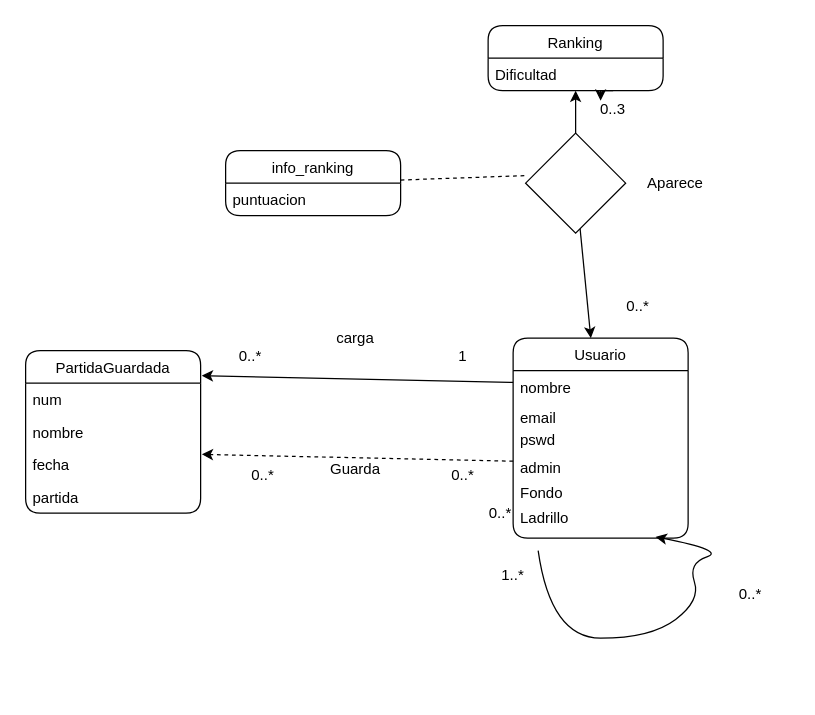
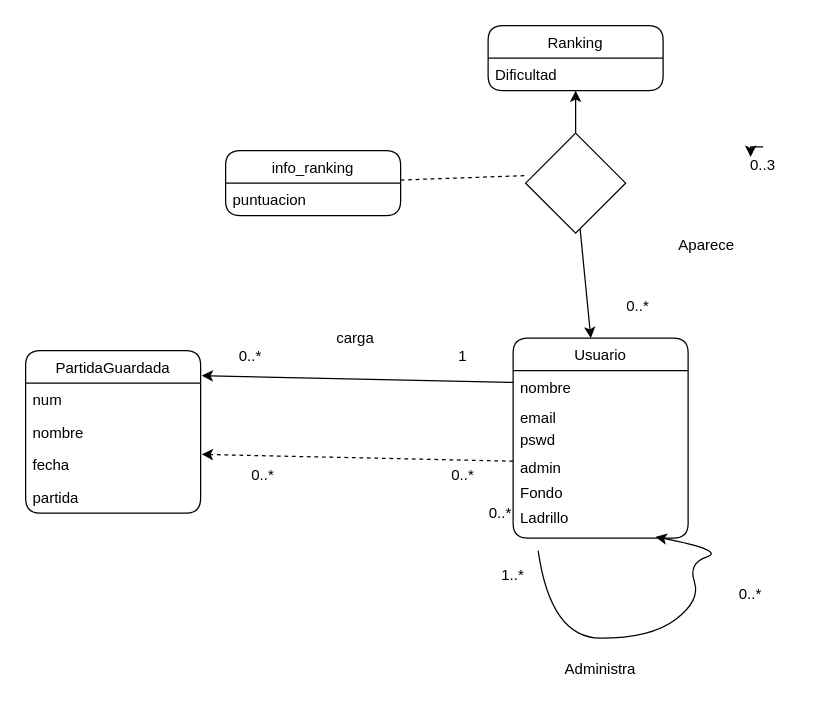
node "0..3": moved (613, 109) -> (763, 166)
node "Aparece": moved (676, 183) -> (707, 246)
node "Guarda": removed
node "Administra": added
